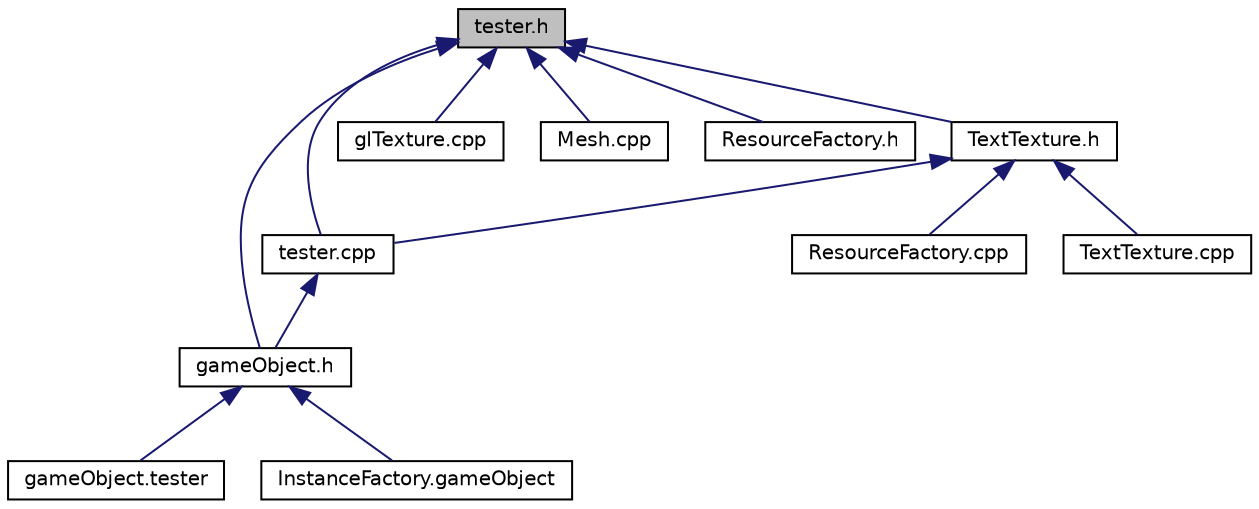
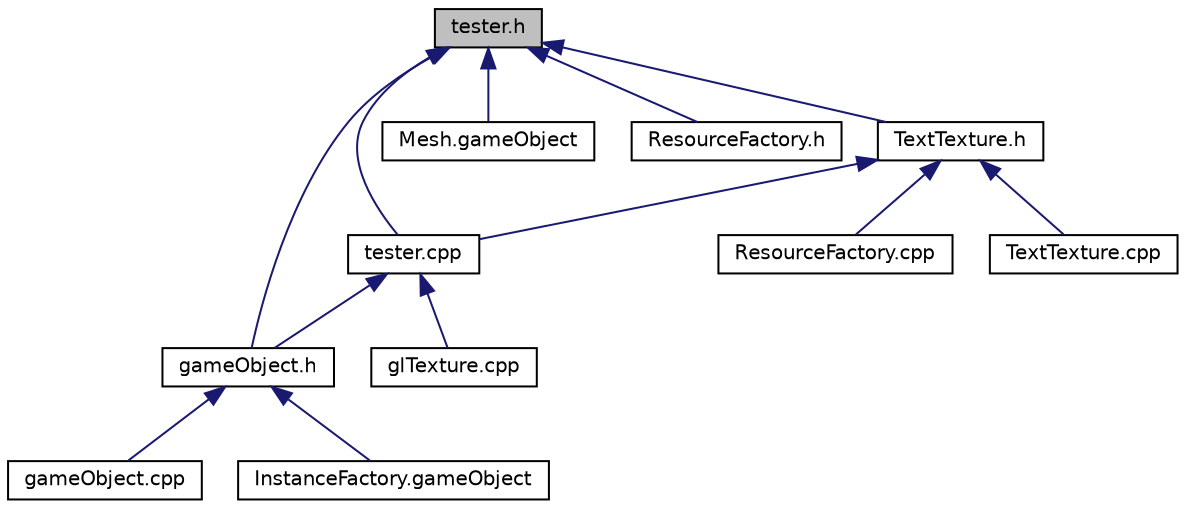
edge "glTexture.cpp" -> "tester.h": now "glTexture.cpp" -> "tester.cpp"
node "Mesh.cpp": label "Mesh.cpp" -> "Mesh.gameObject"
node "gameObject.tester": label "gameObject.tester" -> "gameObject.cpp"
